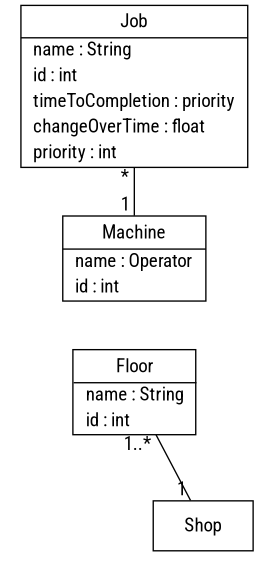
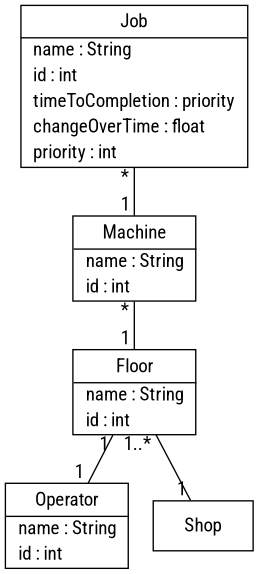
node "Machine": text "name : Operator" -> "name : String"
edge "Machine" -- "Floor": added
node "Operator": added
